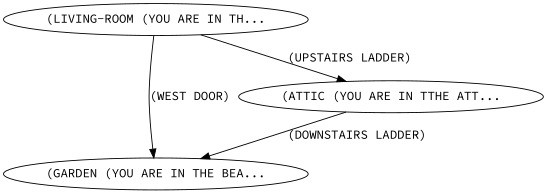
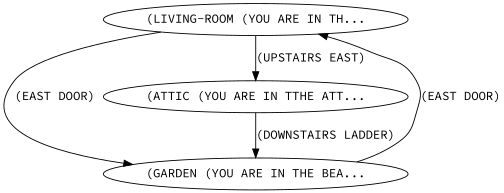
edge "(LIVING-ROOM (YOU ARE IN TH..." -> "(ATTIC (YOU ARE IN TTHE ATT...": label "(UPSTAIRS LADDER)" -> "(UPSTAIRS EAST)"
edge "(GARDEN (YOU ARE IN THE BEA..." -> "(LIVING-ROOM (YOU ARE IN TH...": added, label "(EAST DOOR)"
edge "(LIVING-ROOM (YOU ARE IN TH..." -> "(GARDEN (YOU ARE IN THE BEA...": label "(WEST DOOR)" -> "(EAST DOOR)"
